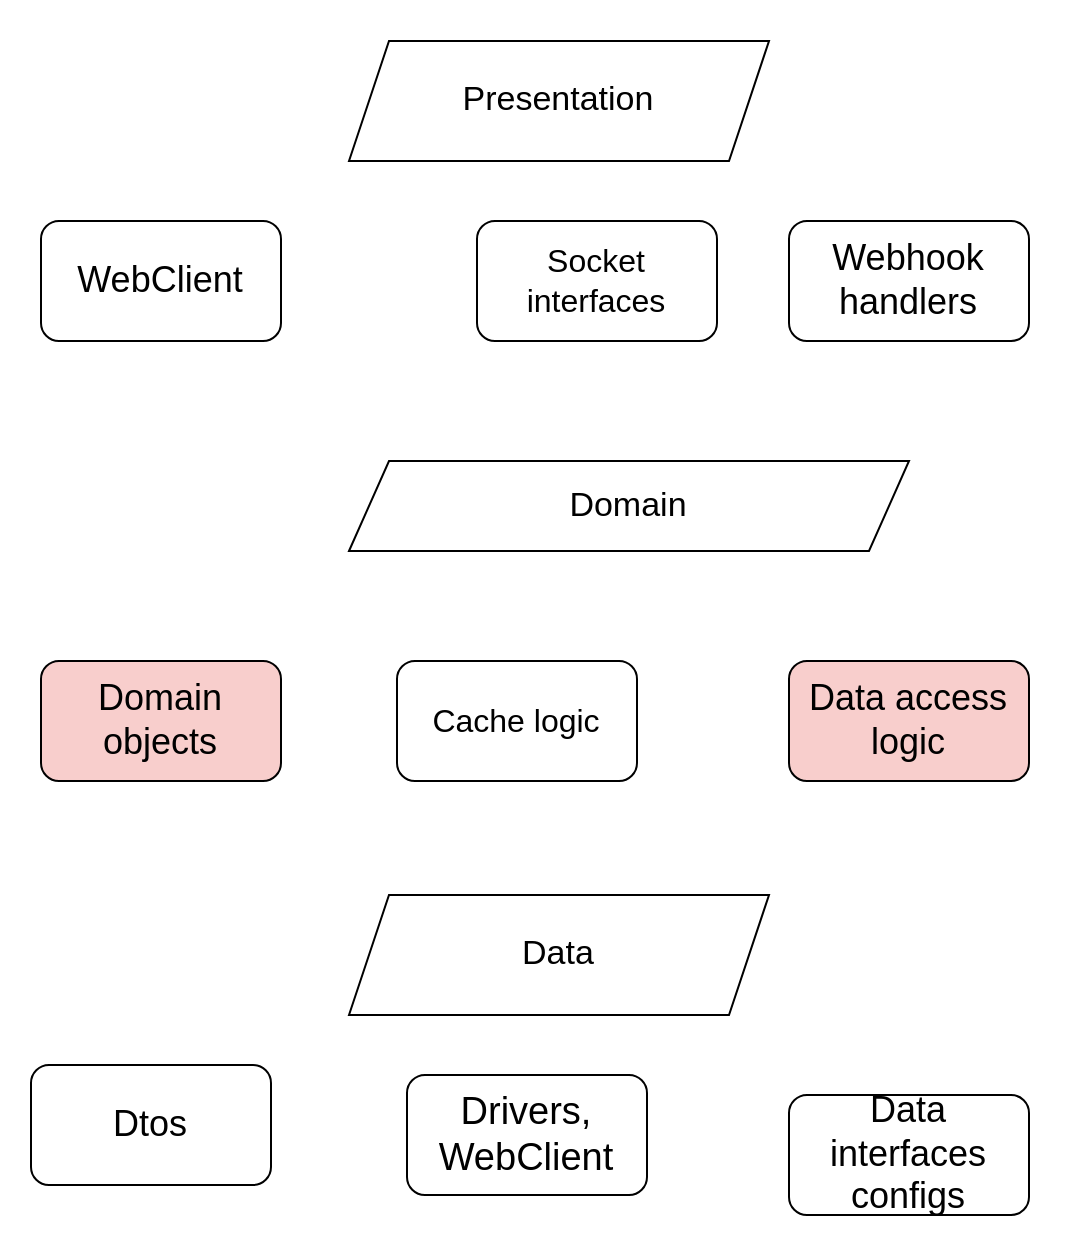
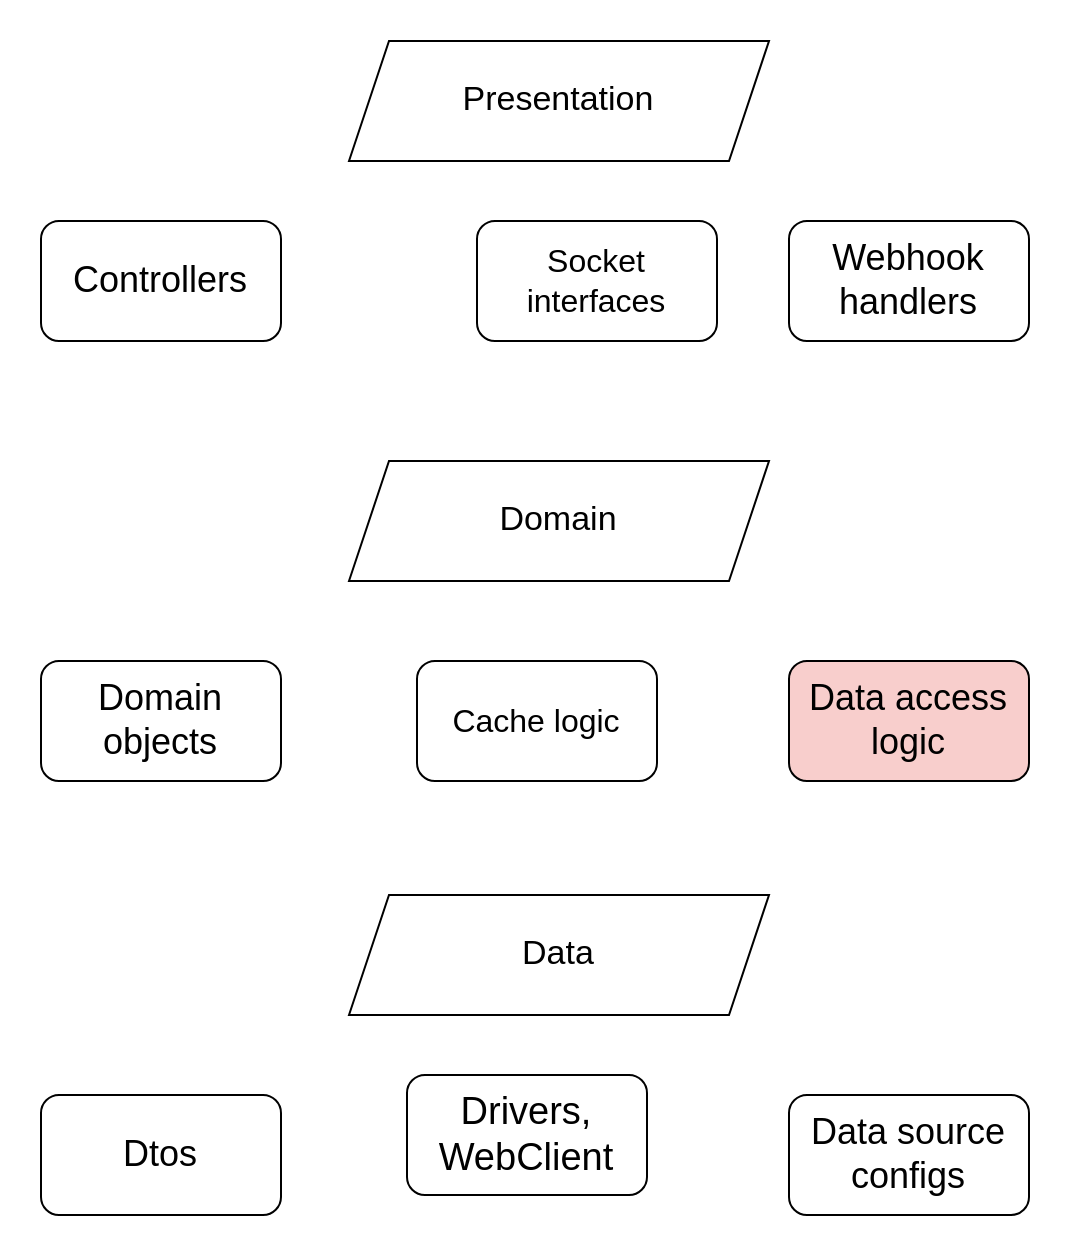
node "WebClient": label "WebClient" -> "Controllers"
node "Domain": size 560x90 -> 420x120
node "Domain objects": fillcolor #f8cecc -> #ffffff
node "Cache logic": moved (517, 721) -> (537, 721)
node "Dtos": moved (151, 1125) -> (161, 1155)
node "Data interfaces configs": label "Data interfaces configs" -> "Data source configs"
